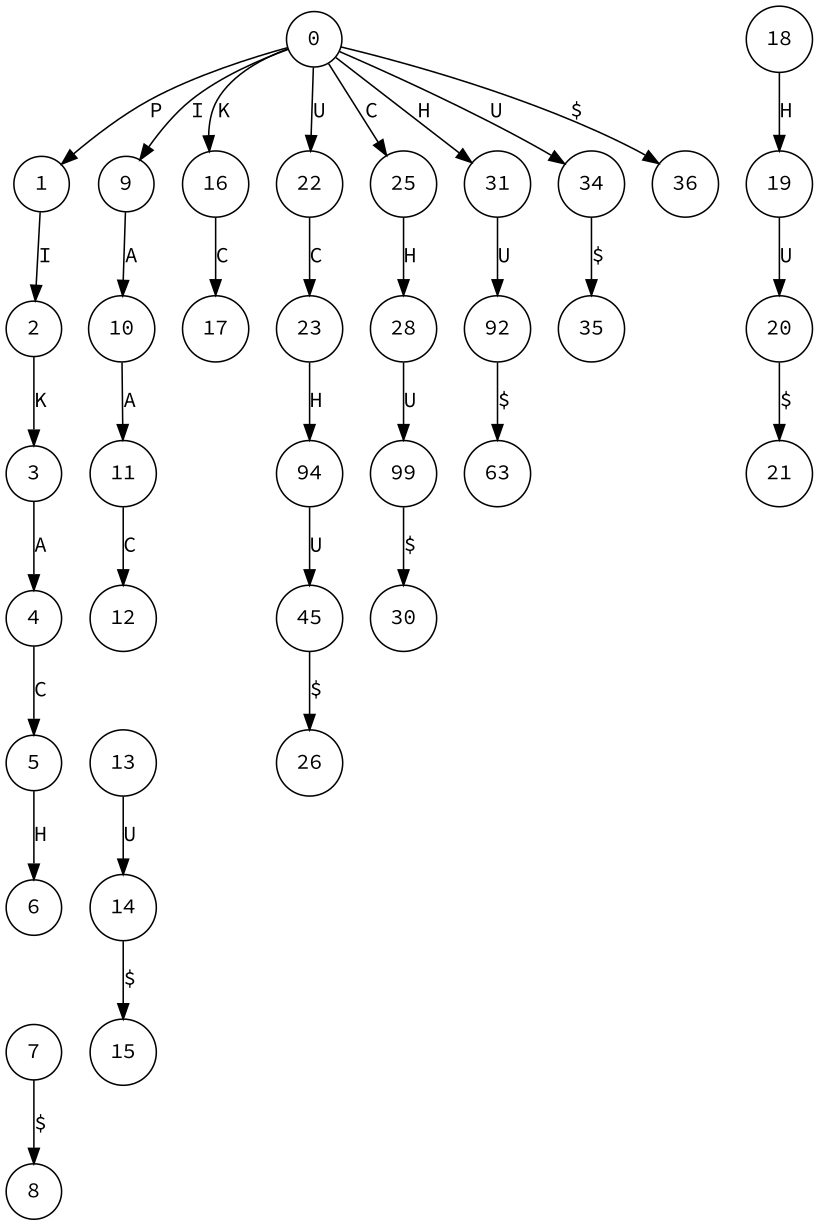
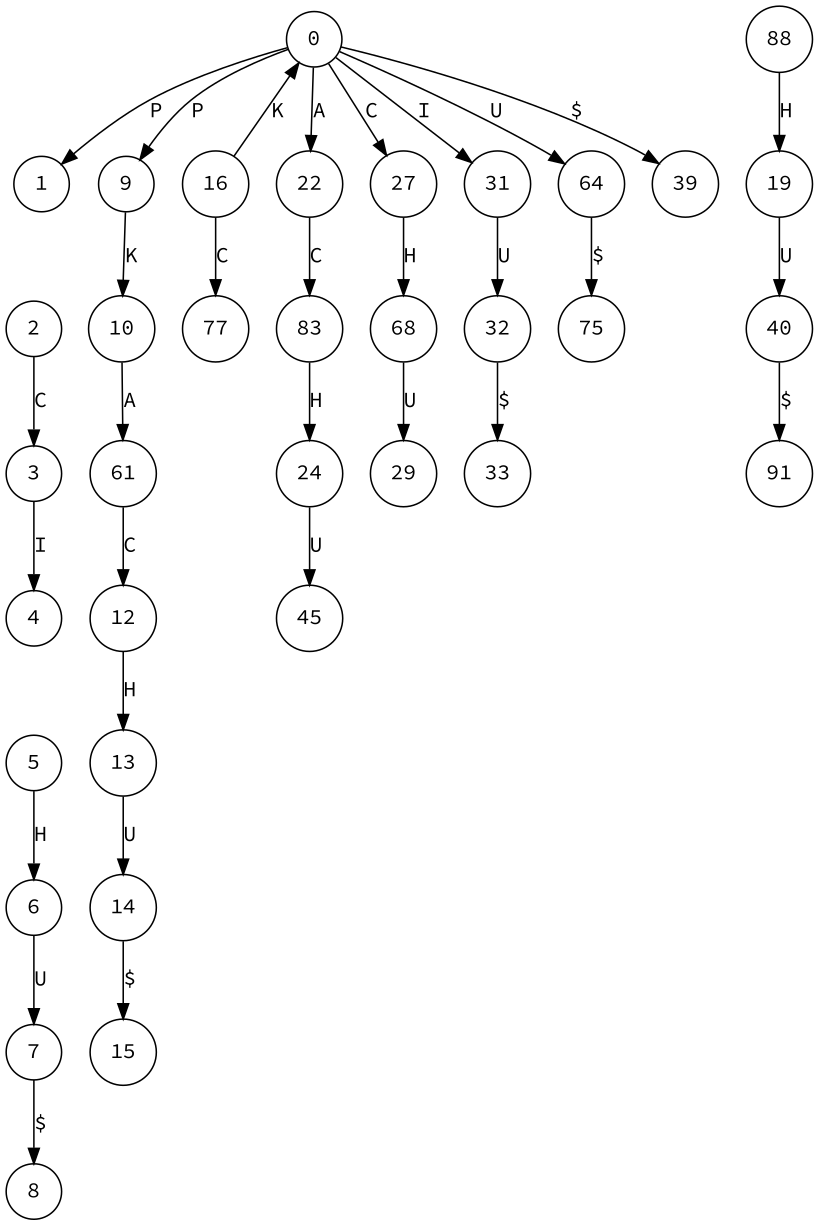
node "18": label "18" -> "88"
edge "0" -> "16": reversed
edge "0" -> "9": label "I" -> "P"
edge "0" -> "22": label "U" -> "A"
edge "0" -> "31": label "H" -> "I"
node "25": label "25" -> "27"
node "34": label "34" -> "64"
node "36": label "36" -> "39"
edge "1" -> "2": removed, label "I"
edge "9" -> "10": label "A" -> "K"
node "17": label "17" -> "77"
node "23": label "23" -> "83"
node "28": label "28" -> "68"
node "92": label "92" -> "32"
node "35": label "35" -> "75"
node "20": label "20" -> "40"
edge "2" -> "3": label "K" -> "C"
node "11": label "11" -> "61"
node "94": label "94" -> "24"
node "99": label "99" -> "29"
node "63": label "63" -> "33"
node "21": label "21" -> "91"
edge "3" -> "4": label "A" -> "I"
node "30": removed
edge "4" -> "5": removed, label "C"
edge "12" -> "13": added, label "H"
node "26": removed
edge "6" -> "7": added, label "U"
